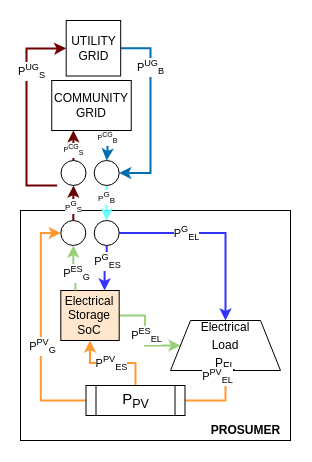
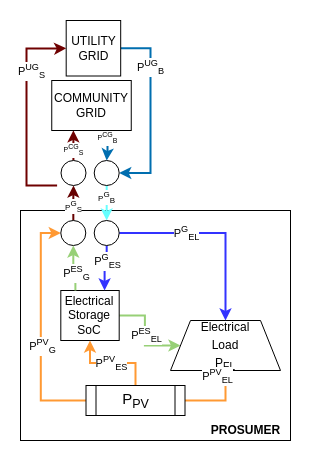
node "Electrical Storage SoC": fillcolor #ffe6cc -> #ffffff
